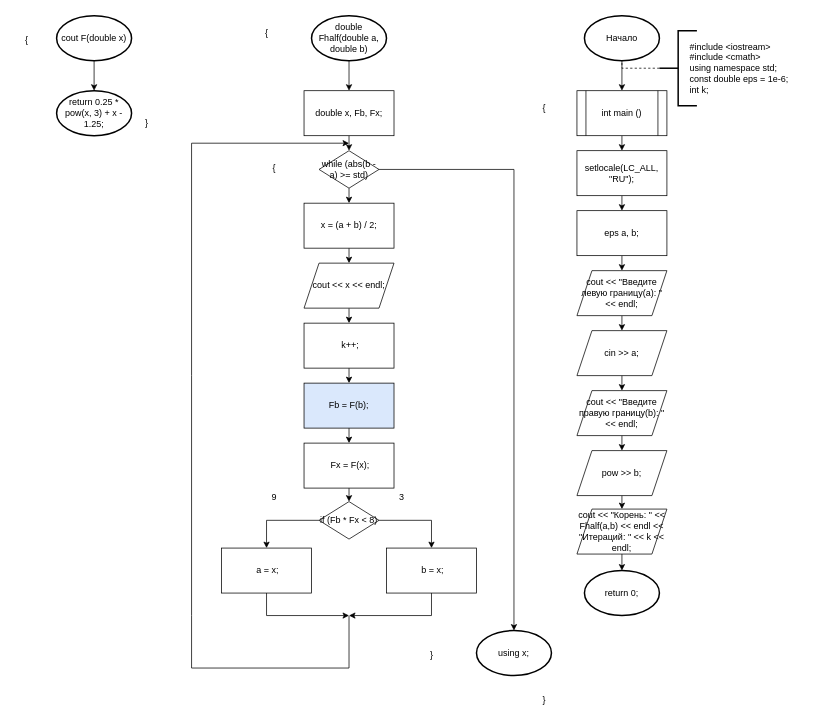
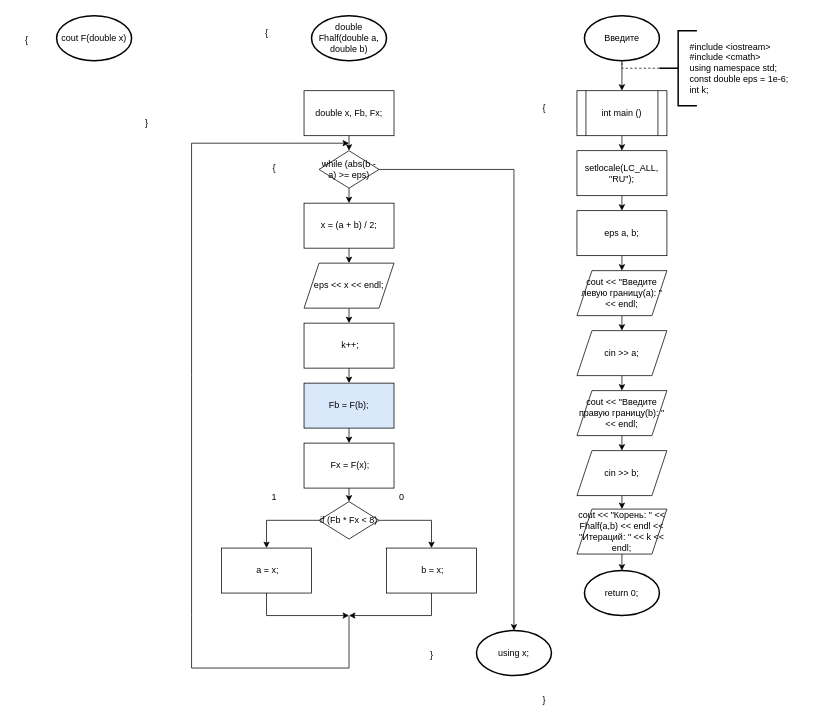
node "Начало": label "Начало" -> "Введите"
edge "cout F(double x)" -> "return 0.25 * pow(x, 3) + x - 1.25;": removed
edge "double Fhalf(double a, double b)" -> "double x, Fb, Fx;": removed
node "return 0.25 * pow(x, 3) + x - 1.25;": removed
node "while (abs(b - a) >= std)": label "while (abs(b - a) >= std)" -> "while (abs(b - a) >= eps)"
node "cout << x << endl;": label "cout << x << endl;" -> "eps << x << endl;"
node "pow >> b;": label "pow >> b;" -> "cin >> b;"
node "9": label "9" -> "1"
node "3": label "3" -> "0"
